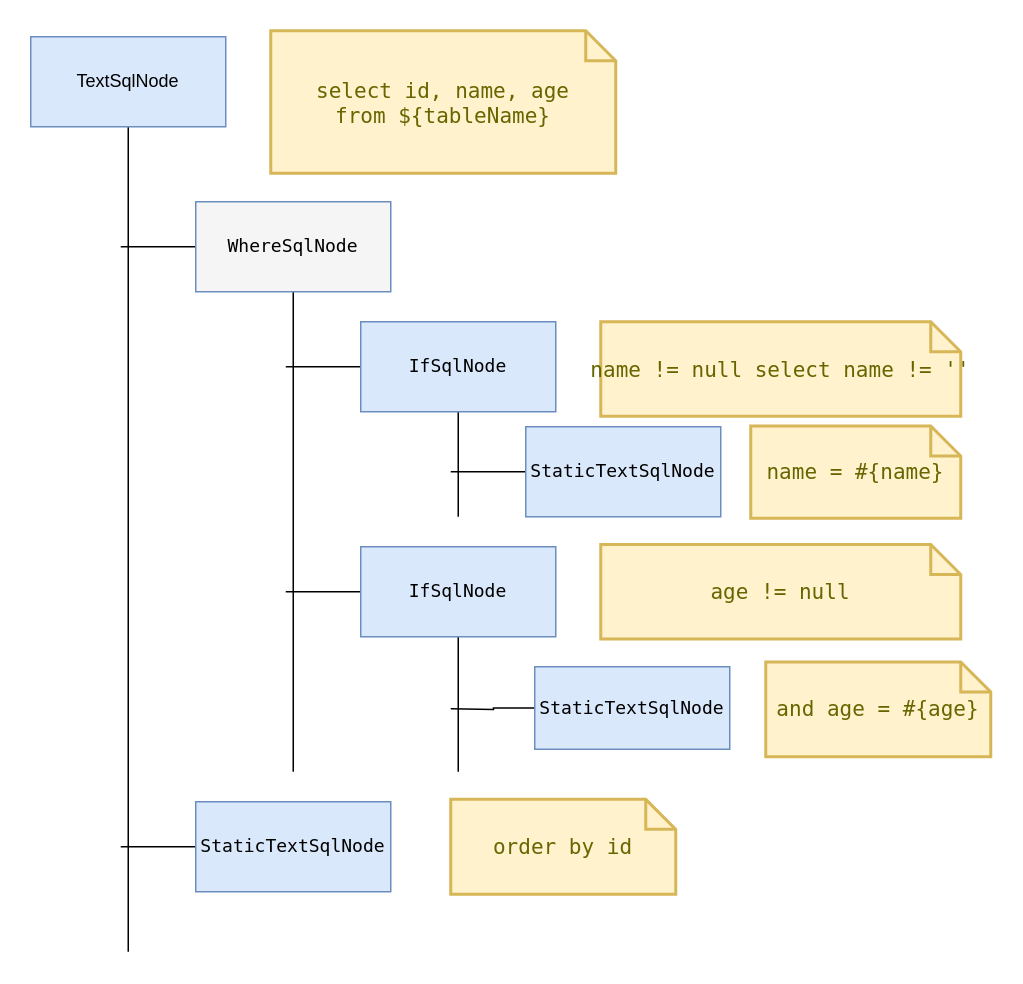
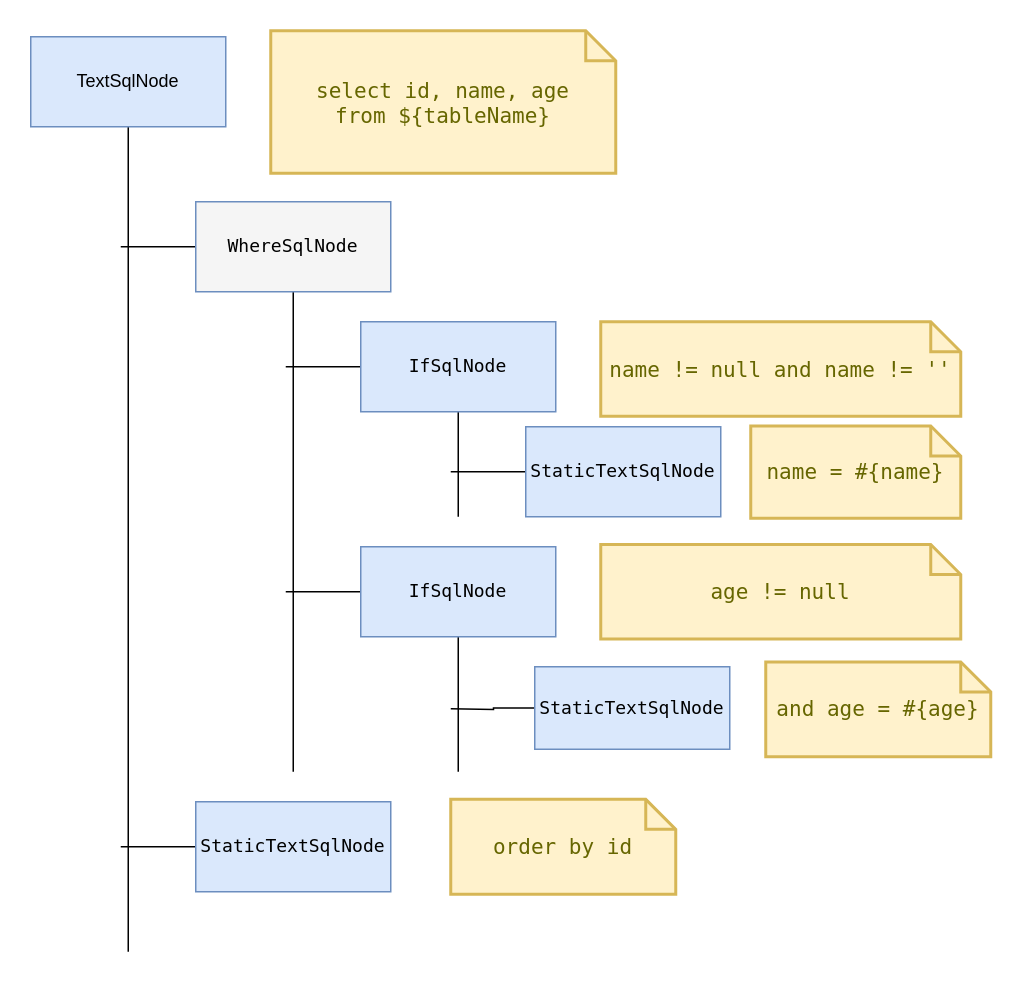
node "name != null select name != ''": label "name != null select name != ''" -> "name != null and name != ''"
